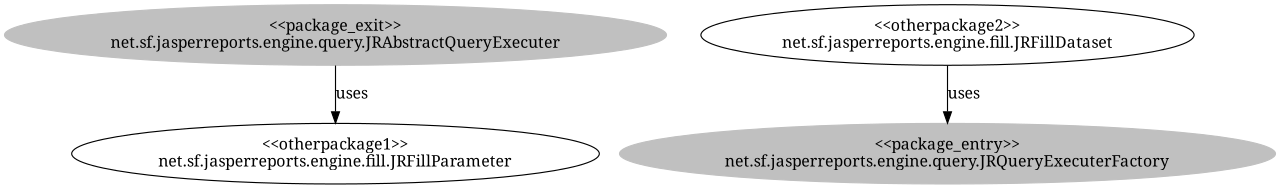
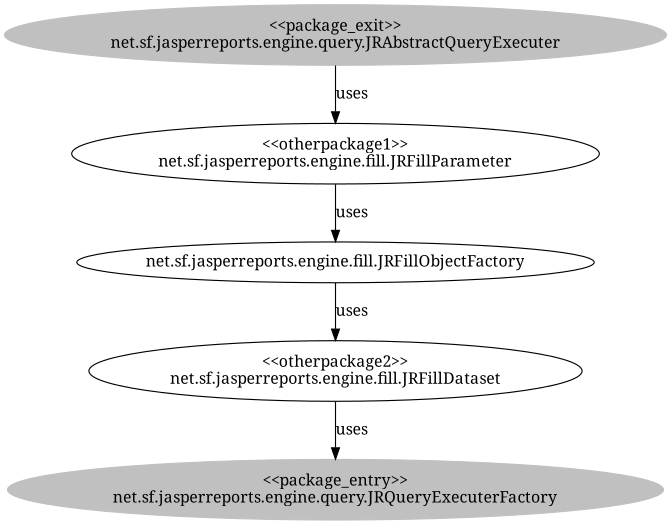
node "net.sf.jasperreports.engine.fill.JRFillObjectFactory": added
